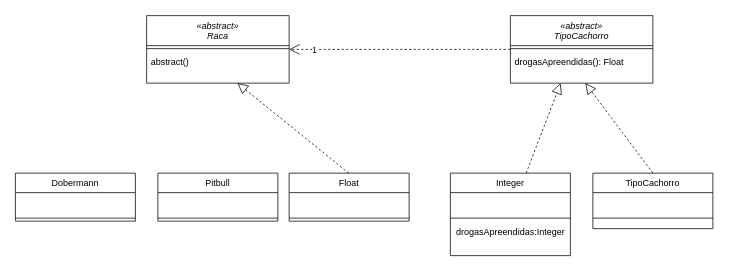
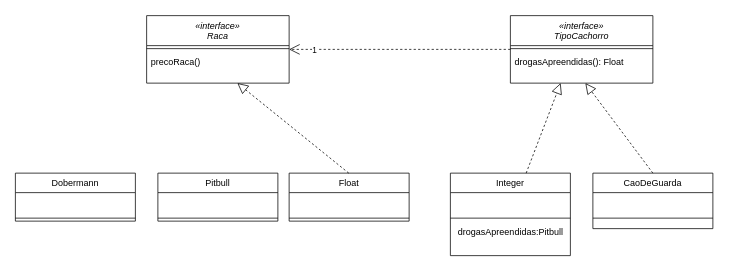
node "«abstract» Raca": label "«abstract» Raca" -> "«interface» Raca"
node "«abstract» TipoCachorro": label "«abstract» TipoCachorro" -> "«interface» TipoCachorro"
node "abstract()": label "abstract()" -> "precoRaca()"
node "TipoCachorro": label "TipoCachorro" -> "CaoDeGuarda"
node "drogasApreendidas:Integer": label "drogasApreendidas:Integer" -> "drogasApreendidas:Pitbull"
